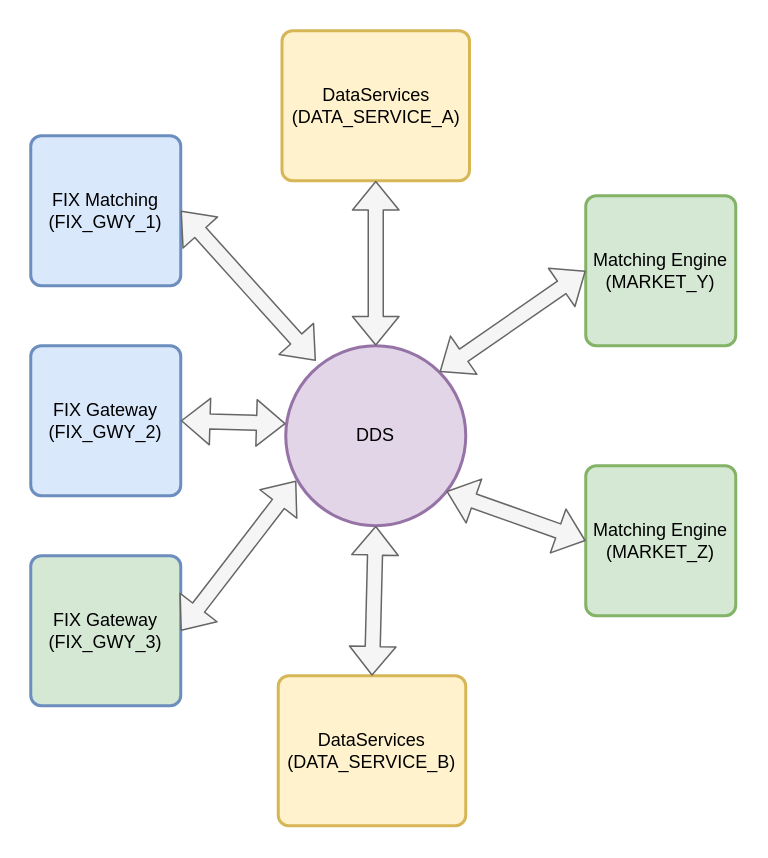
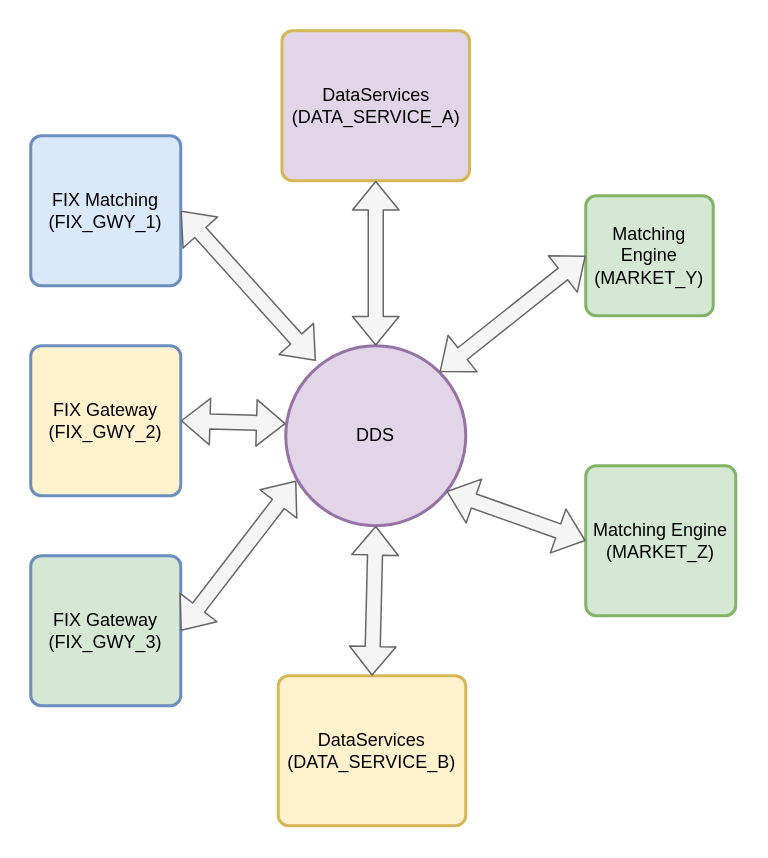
node "DataServices (DATA_SERVICE_A)": fillcolor #fff2cc -> #e1d5e7
node "Matching Engine (MARKET_Y)": size 150x150 -> 128x120
node "FIX Gateway (FIX_GWY_2)": fillcolor #dae8fc -> #fff2cc
